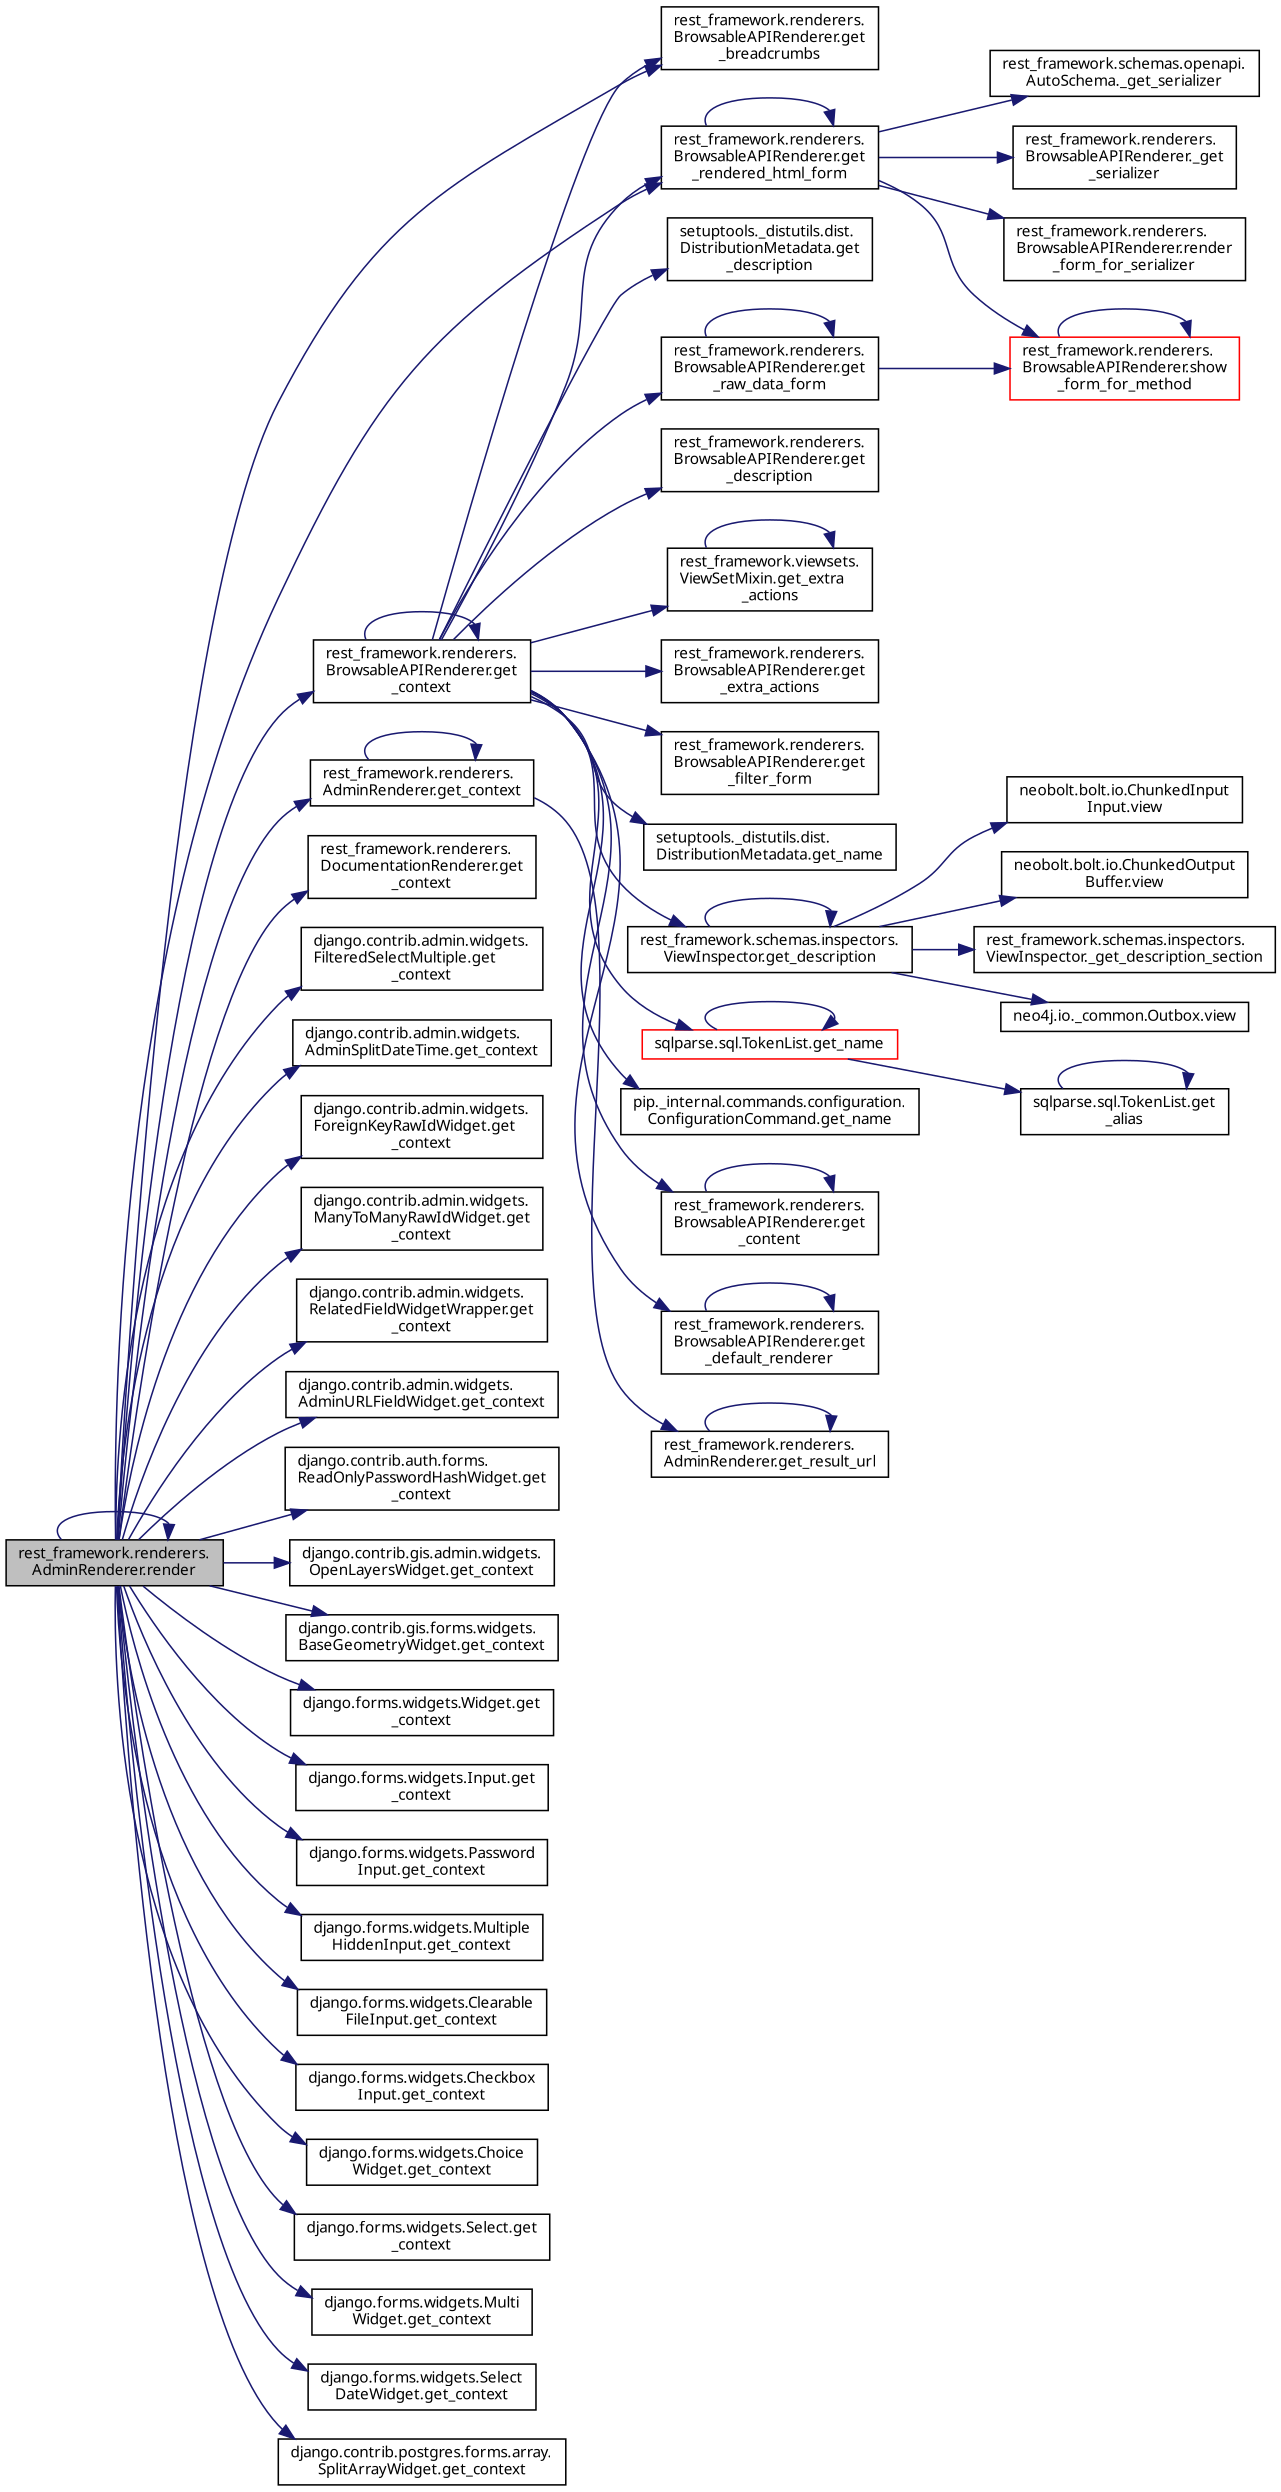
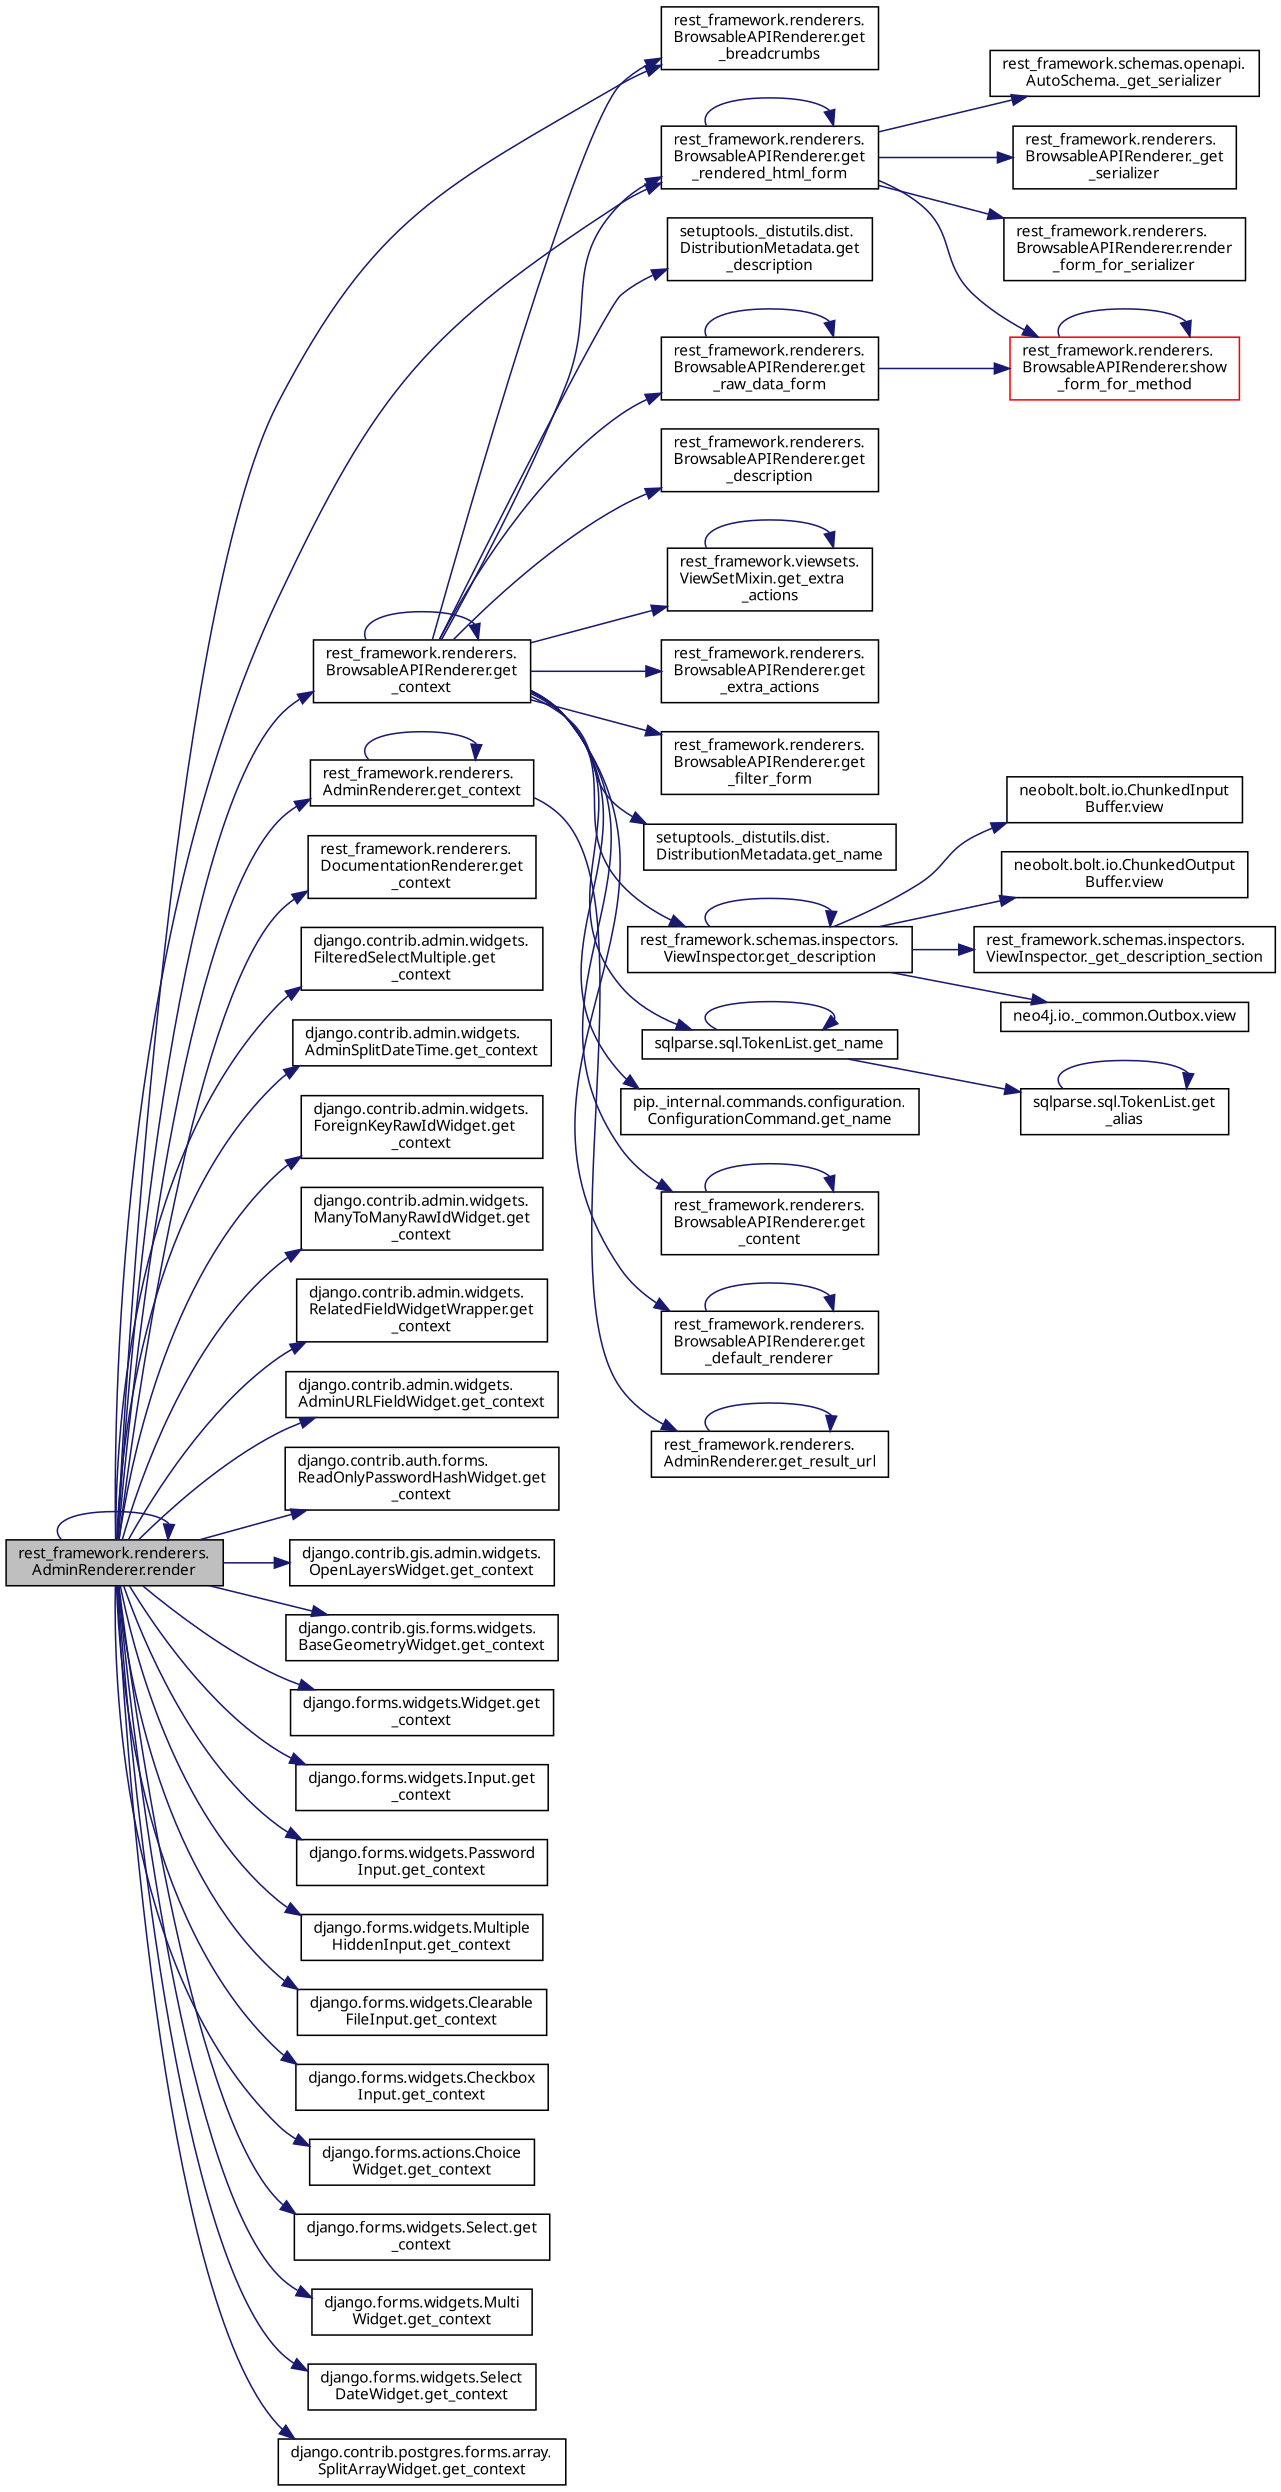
node "neobolt.bolt.io.ChunkedInput Input.view": label "neobolt.bolt.io.ChunkedInput Input.view" -> "neobolt.bolt.io.ChunkedInput Buffer.view"
node "sqlparse.sql.TokenList.get_name": color red -> black
node "django.forms.widgets.Choice Widget.get_context": label "django.forms.widgets.Choice Widget.get_context" -> "django.forms.actions.Choice Widget.get_context"
